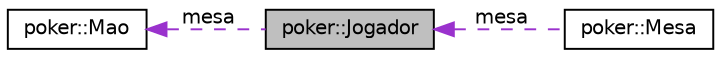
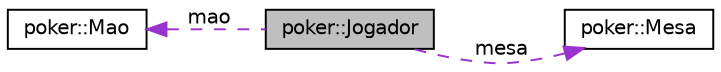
edge "poker::Jogador" -> "poker::Mao": label " mesa" -> " mao"
edge "poker::Mesa" -> "poker::Jogador": reversed
